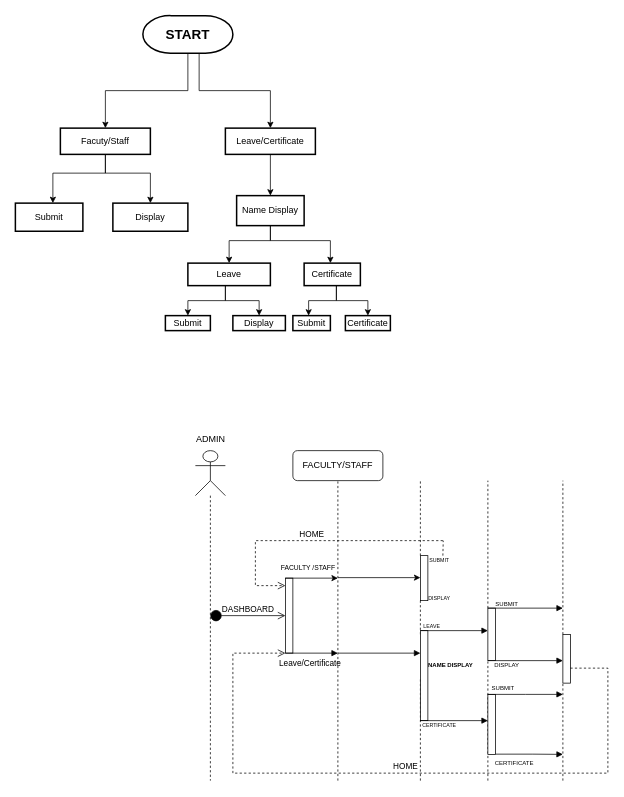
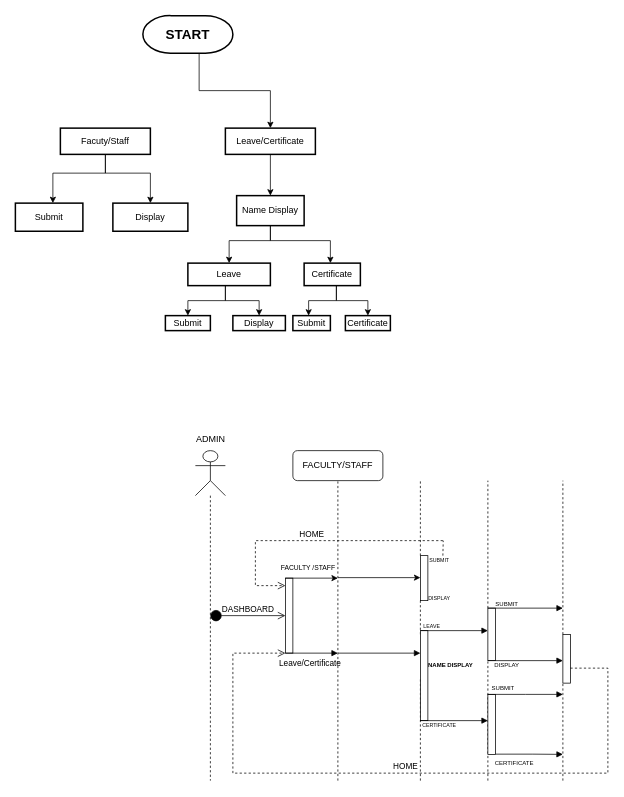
edge "START" -> "Facuty/Staff": removed
